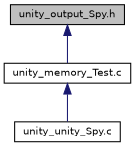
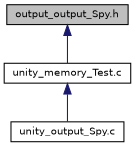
node "unity_output_Spy.h": label "unity_output_Spy.h" -> "output_output_Spy.h"
node "unity_unity_Spy.c": label "unity_unity_Spy.c" -> "unity_output_Spy.c"
